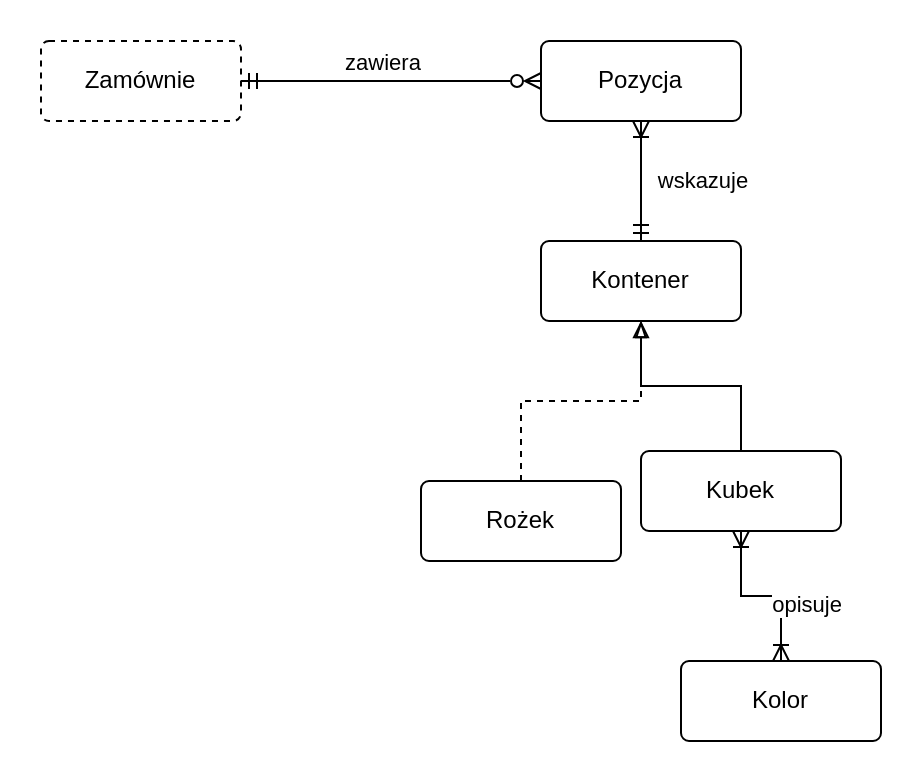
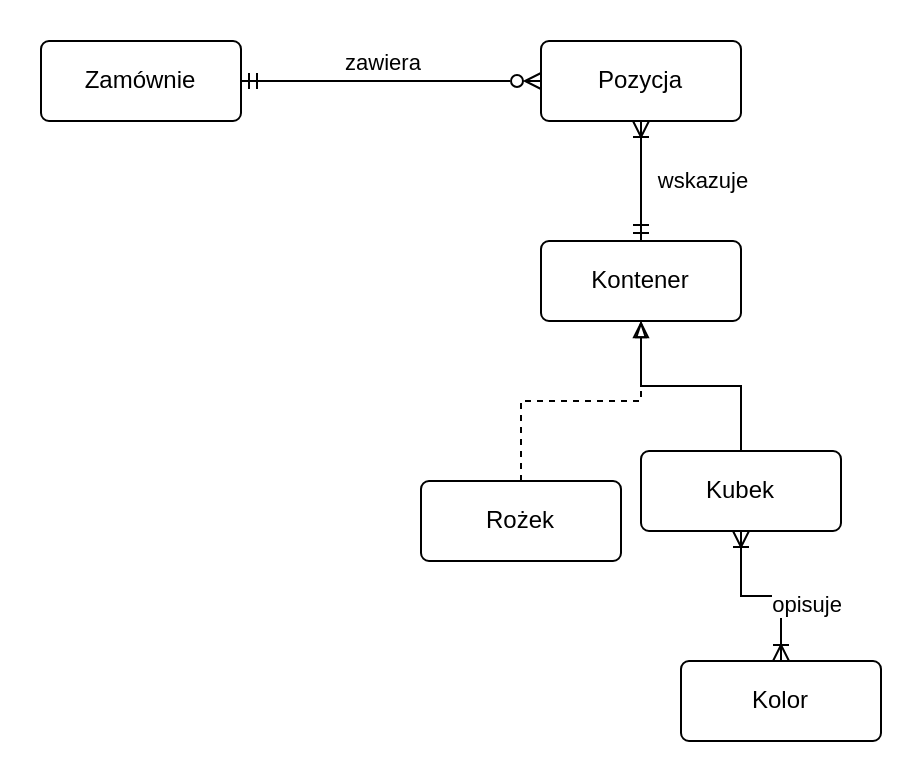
node "Zamównie": style dashed -> solid
